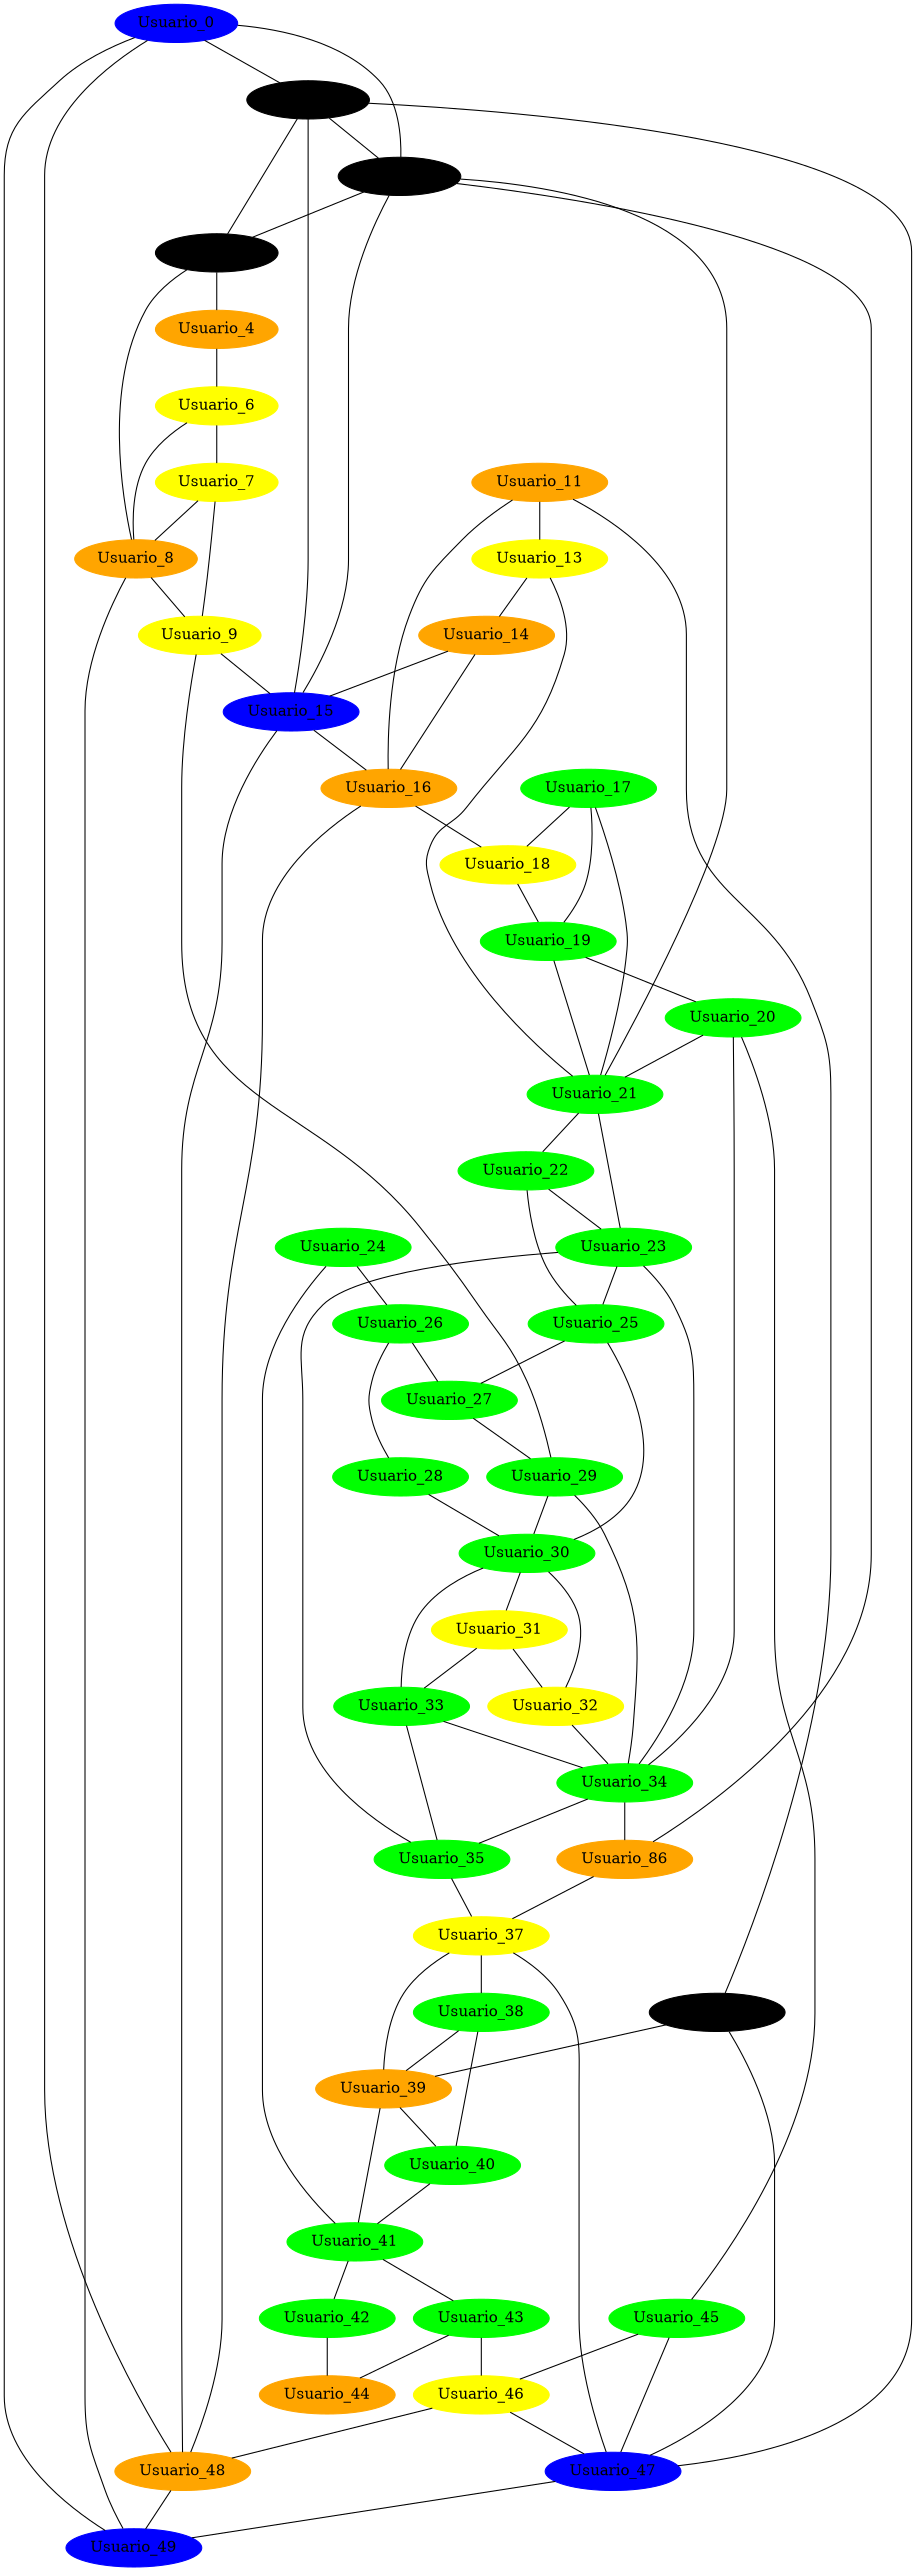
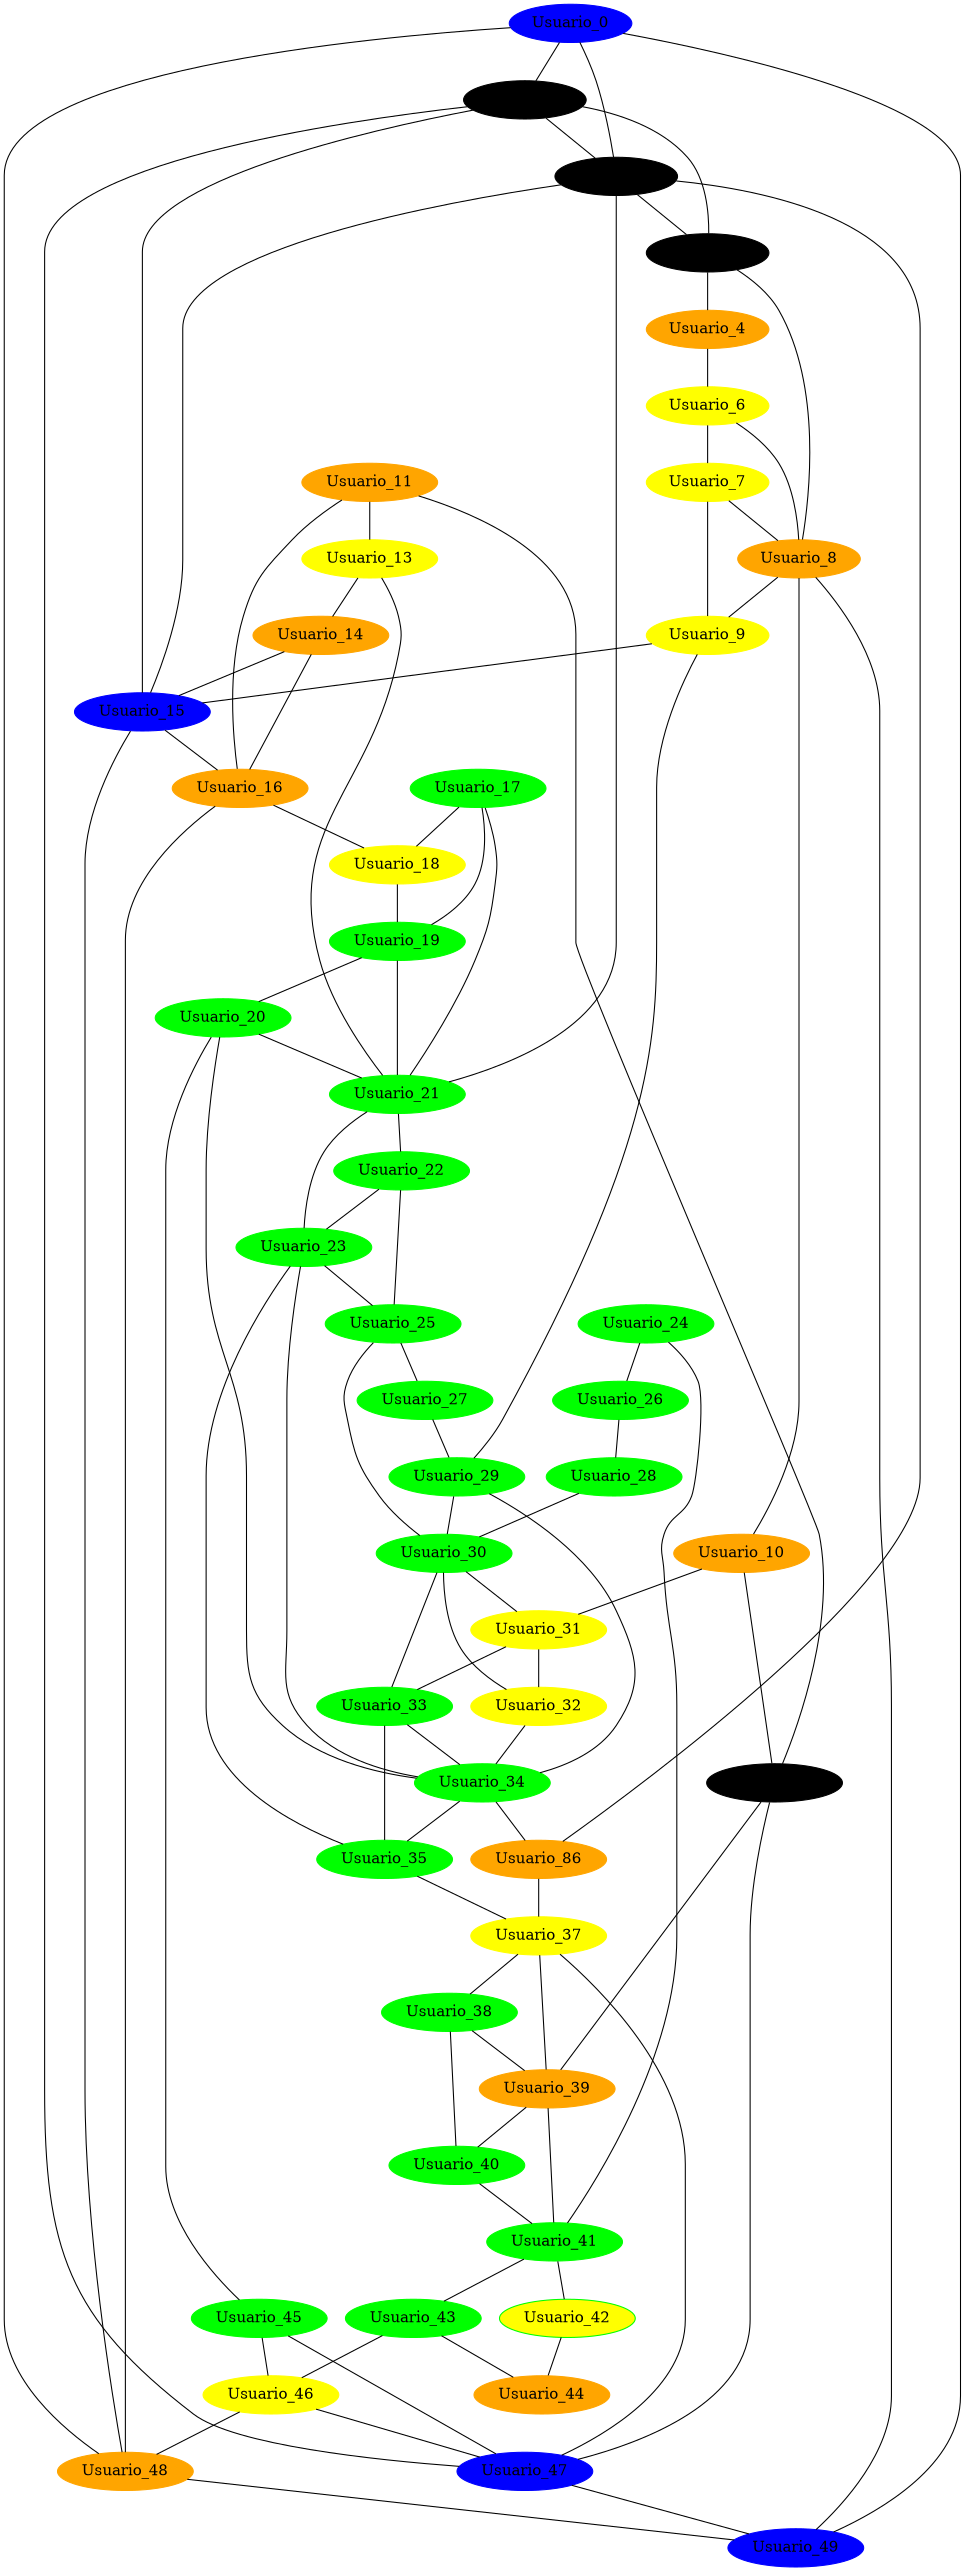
edge "Usuario_26" -- "Usuario_27": removed
node "Usuario_10": added
node "Usuario_42": fillcolor green -> yellow
